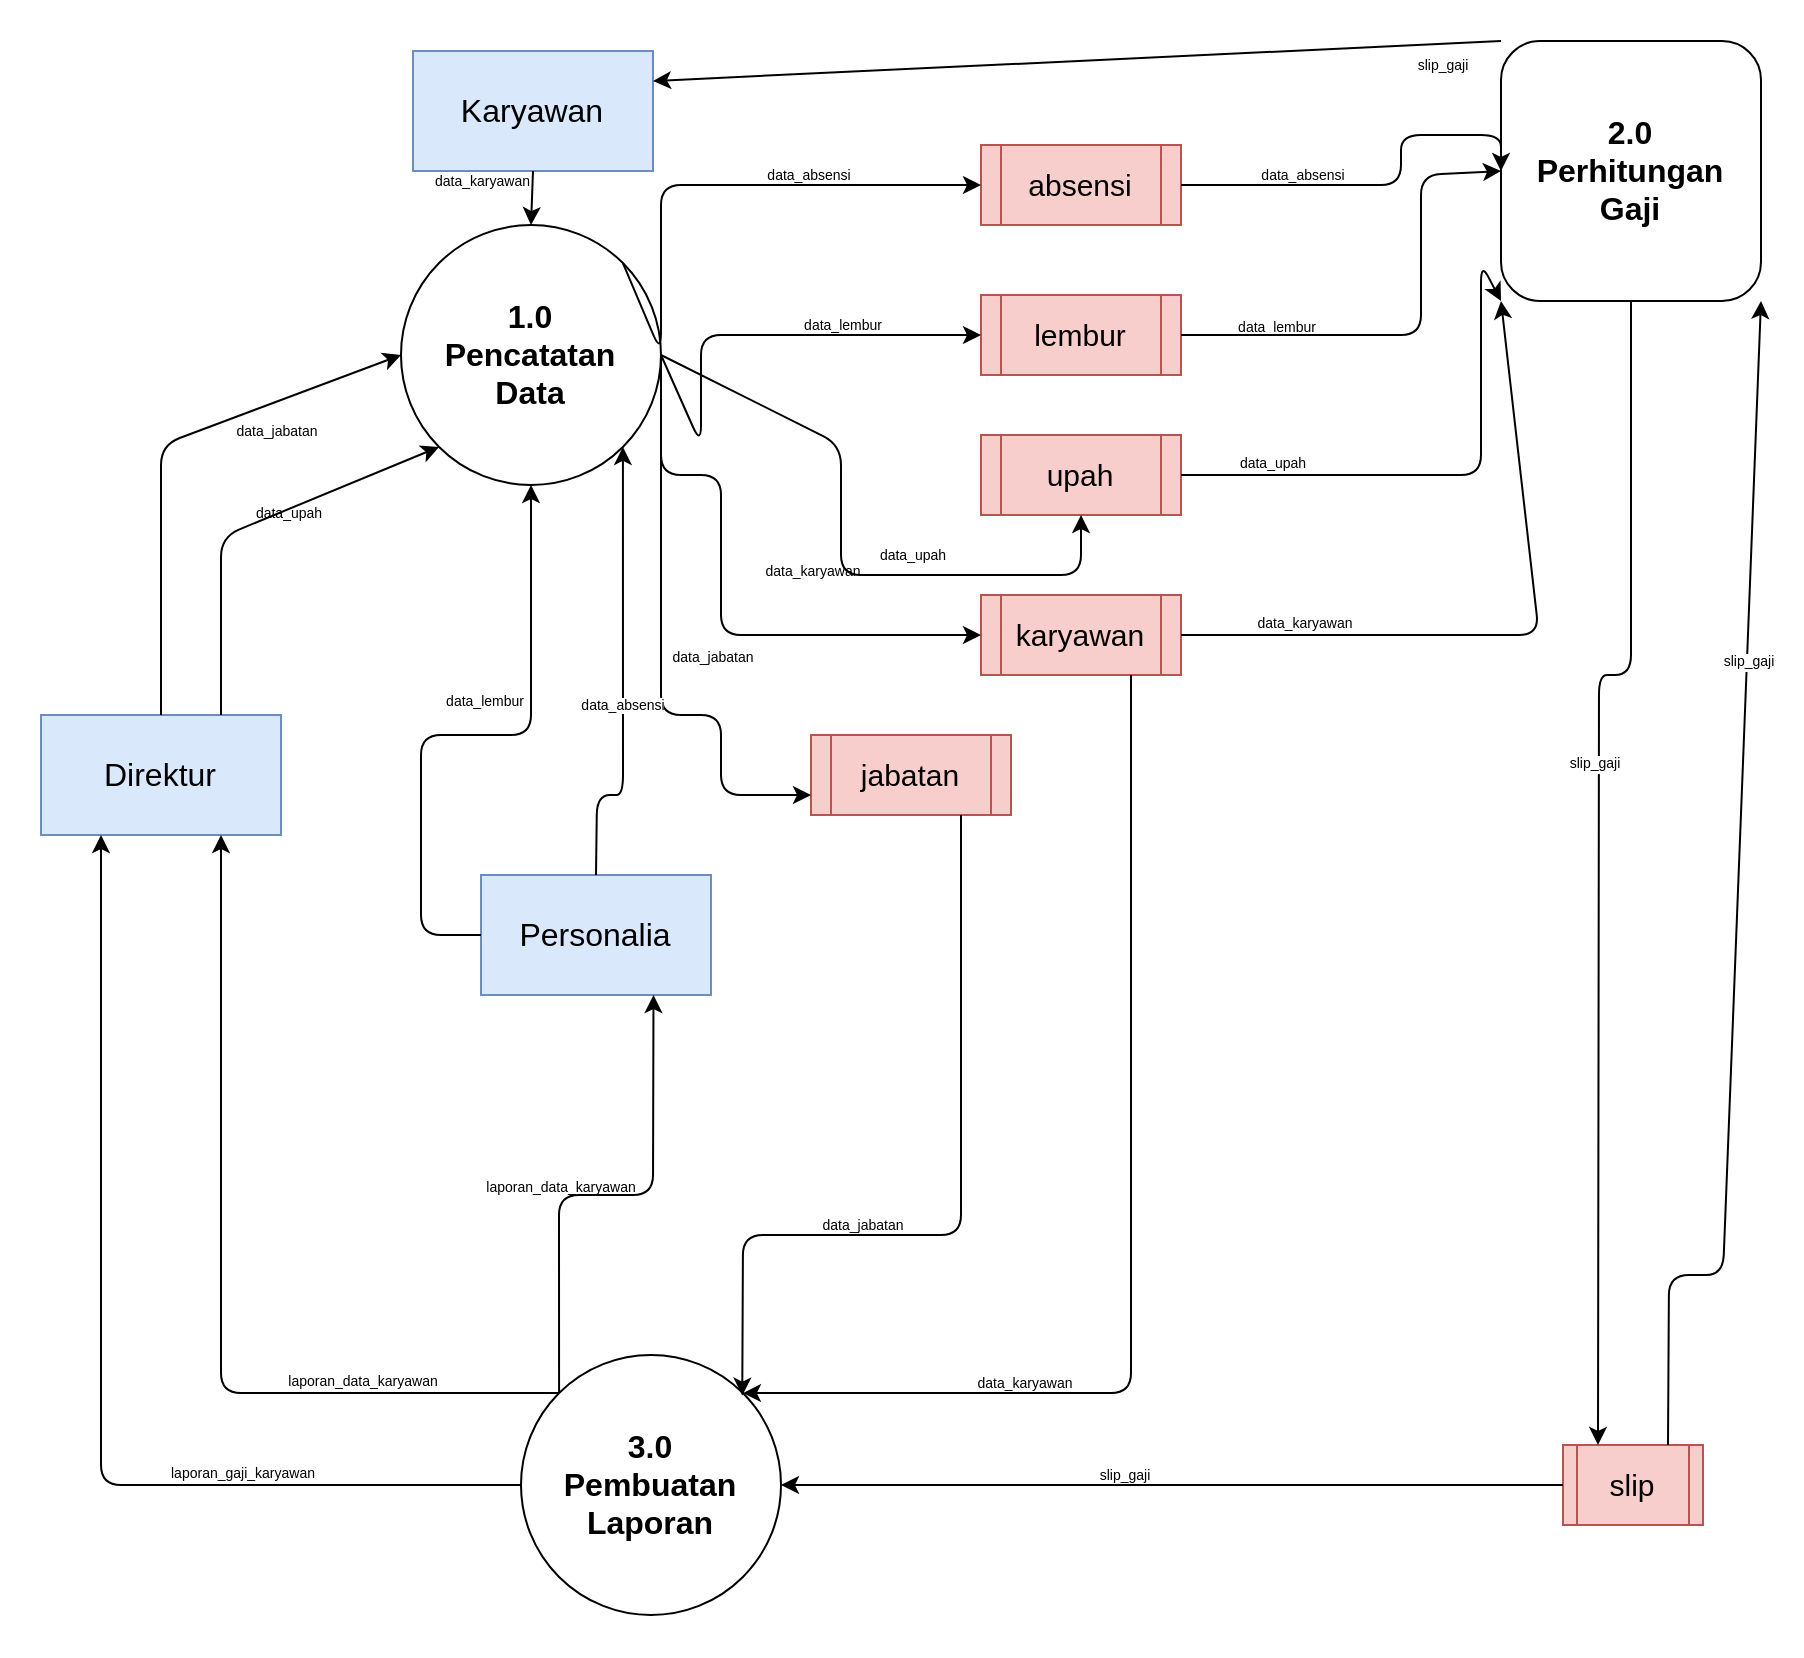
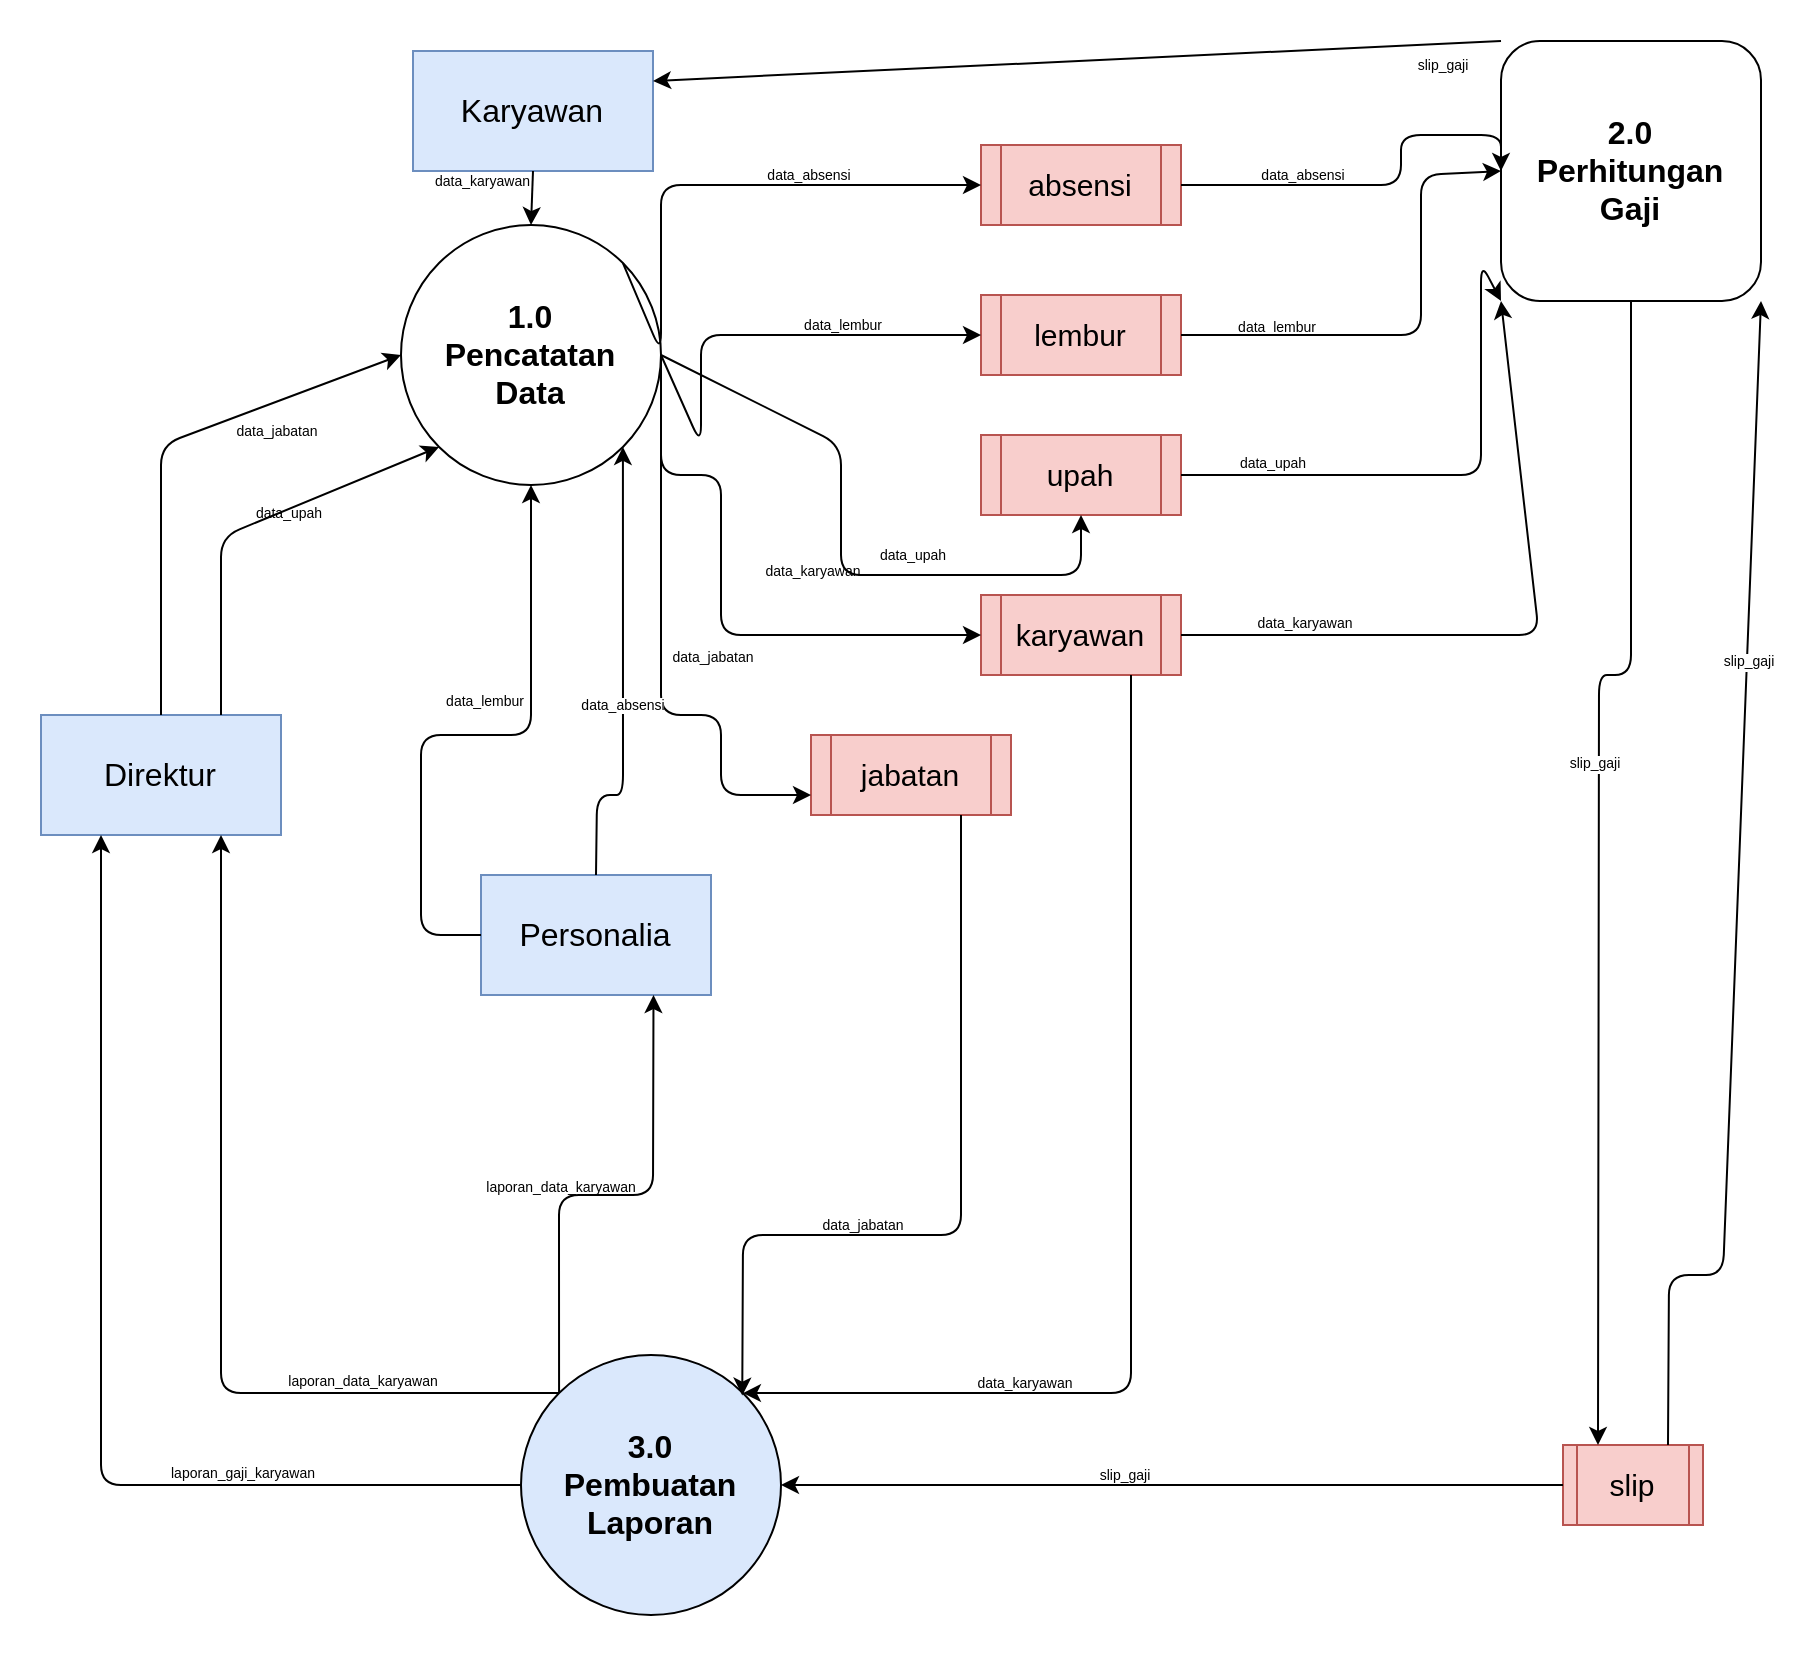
node "3.0 Pembuatan Laporan": fillcolor #ffffff -> #dae8fc
